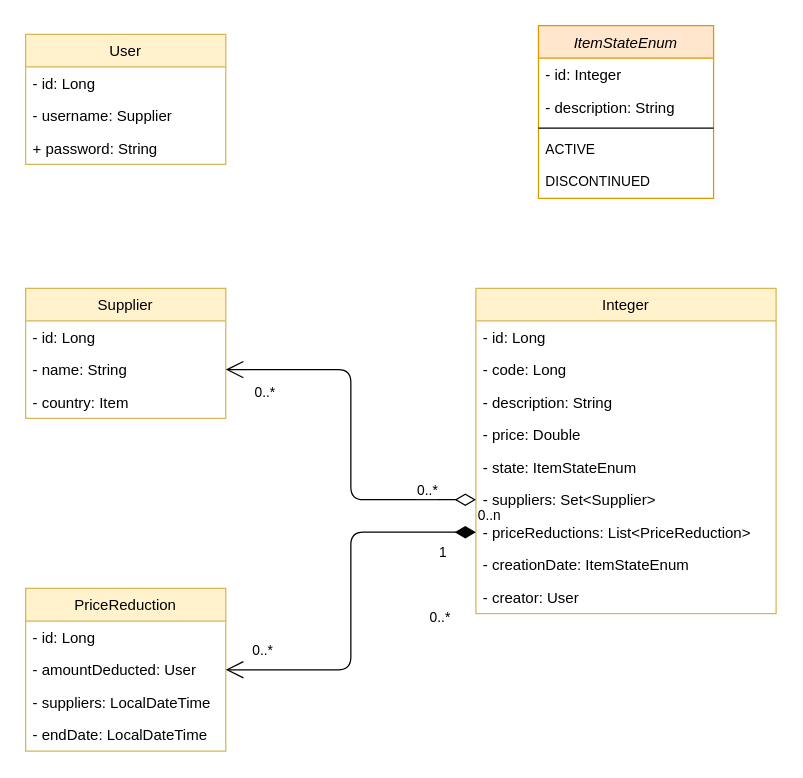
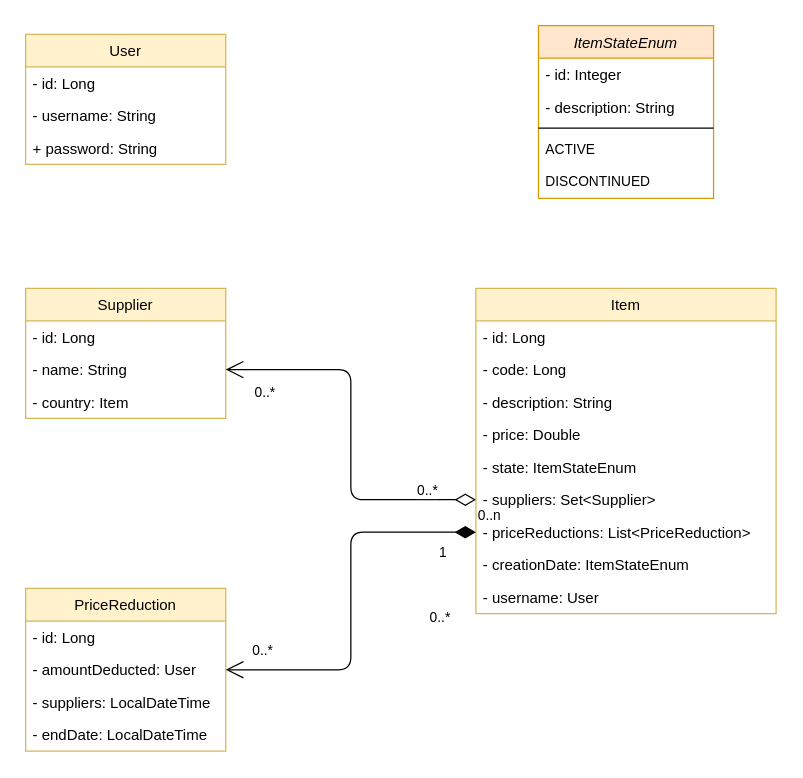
node "- username: Supplier": label "- username: Supplier" -> "- username: String"
node "Integer": label "Integer" -> "Item"
node "- creator: User": label "- creator: User" -> "- username: User"
